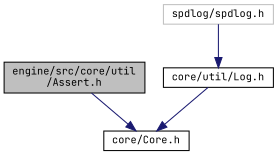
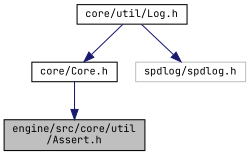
edge "spdlog/spdlog.h" -> "core/util/Log.h": reversed
edge "engine/src/core/util /Assert.h" -> "core/Core.h": reversed
